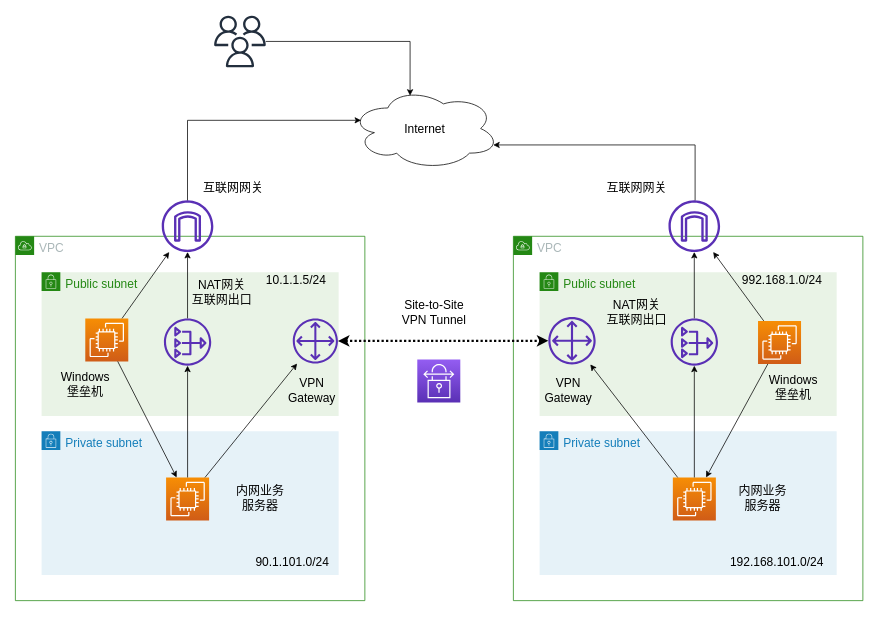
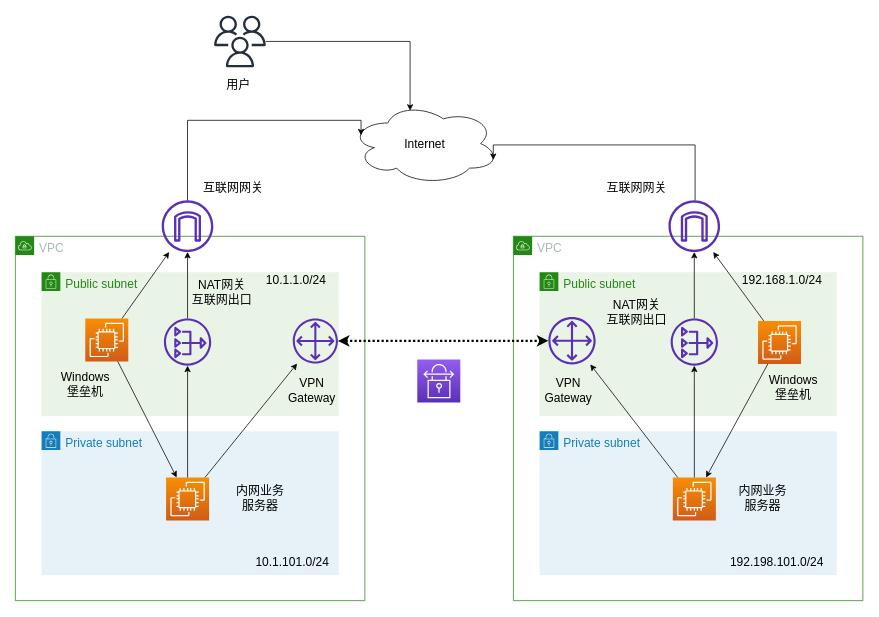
node "用户": added
node "Internet": moved (425, 128) -> (425, 143)
node "10.1.1.5/24": label "10.1.1.5/24" -> "10.1.1.0/24"
node "992.168.1.0/24": label "992.168.1.0/24" -> "192.168.1.0/24"
node "Site-to-SiteVPN Tunnel": removed
node "90.1.101.0/24": label "90.1.101.0/24" -> "10.1.101.0/24"
node "192.168.101.0/24": label "192.168.101.0/24" -> "192.198.101.0/24"
